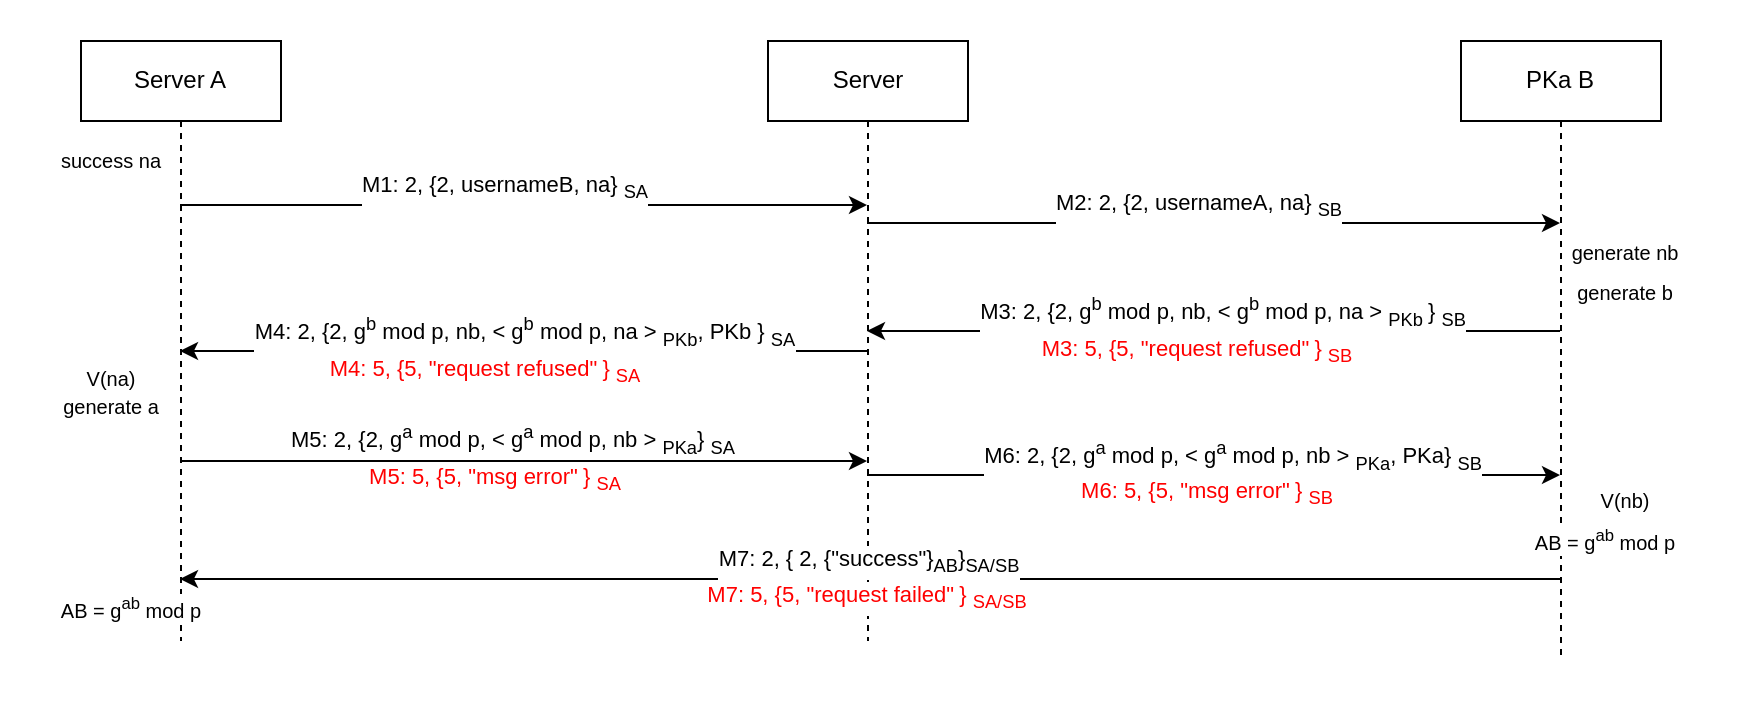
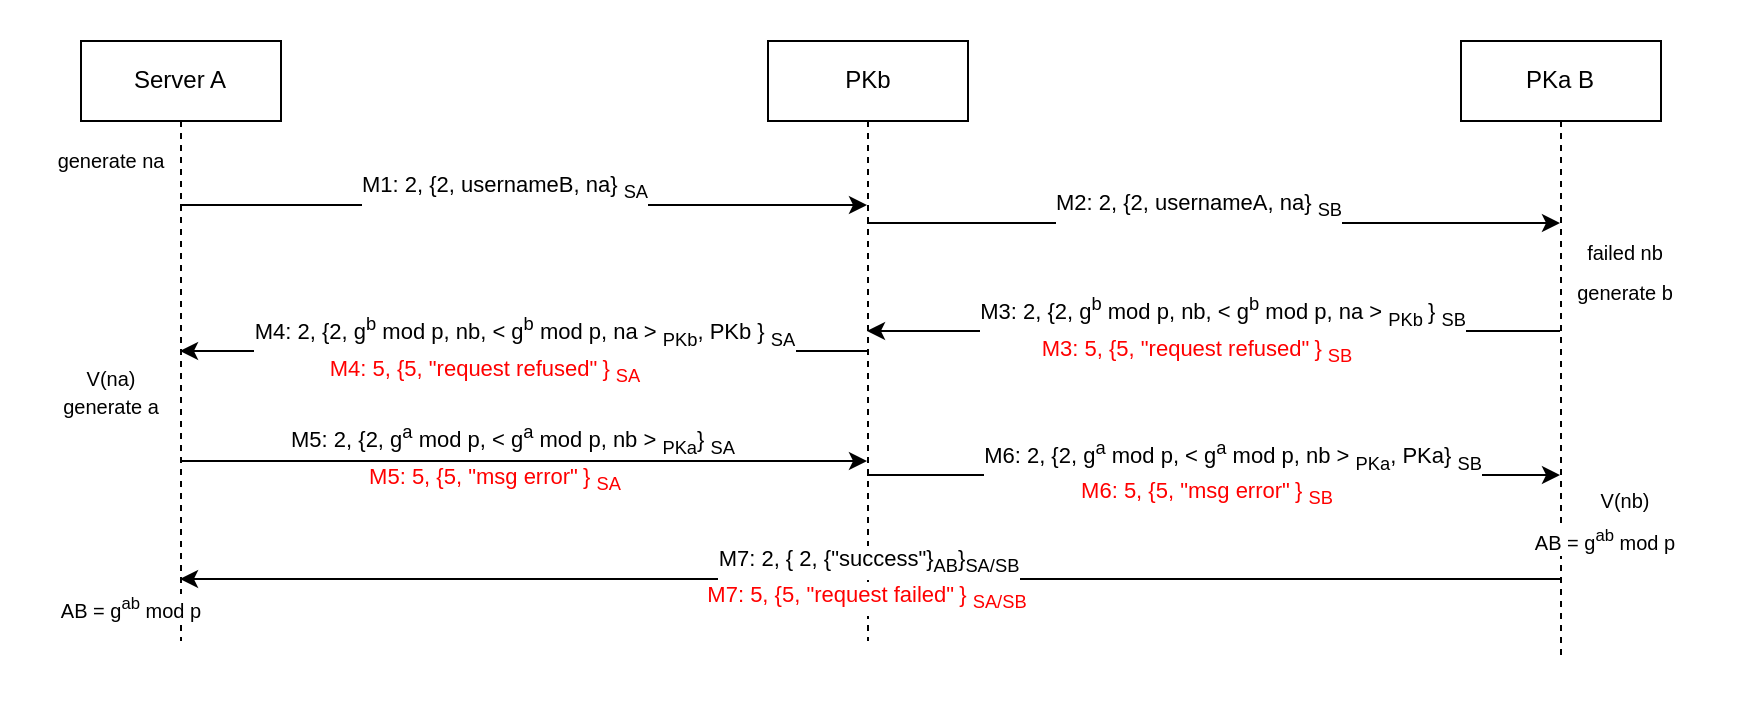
node "Server": label "Server" -> "PKb"
node "success na": label "success na" -> "generate na"
node "generate nb": label "generate nb" -> "failed nb"
